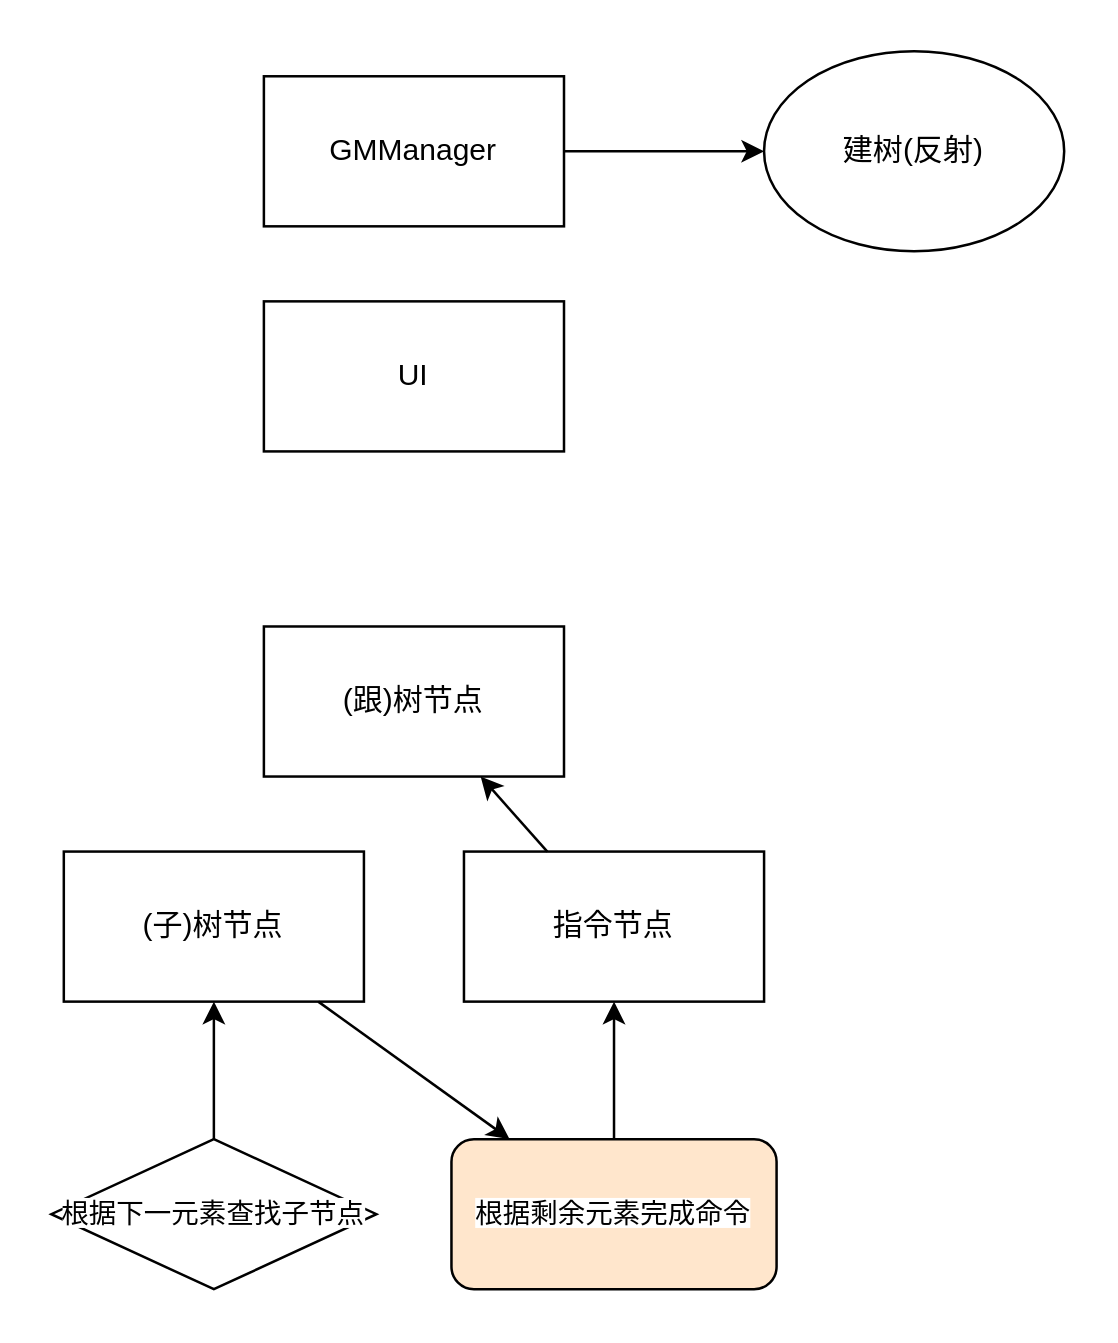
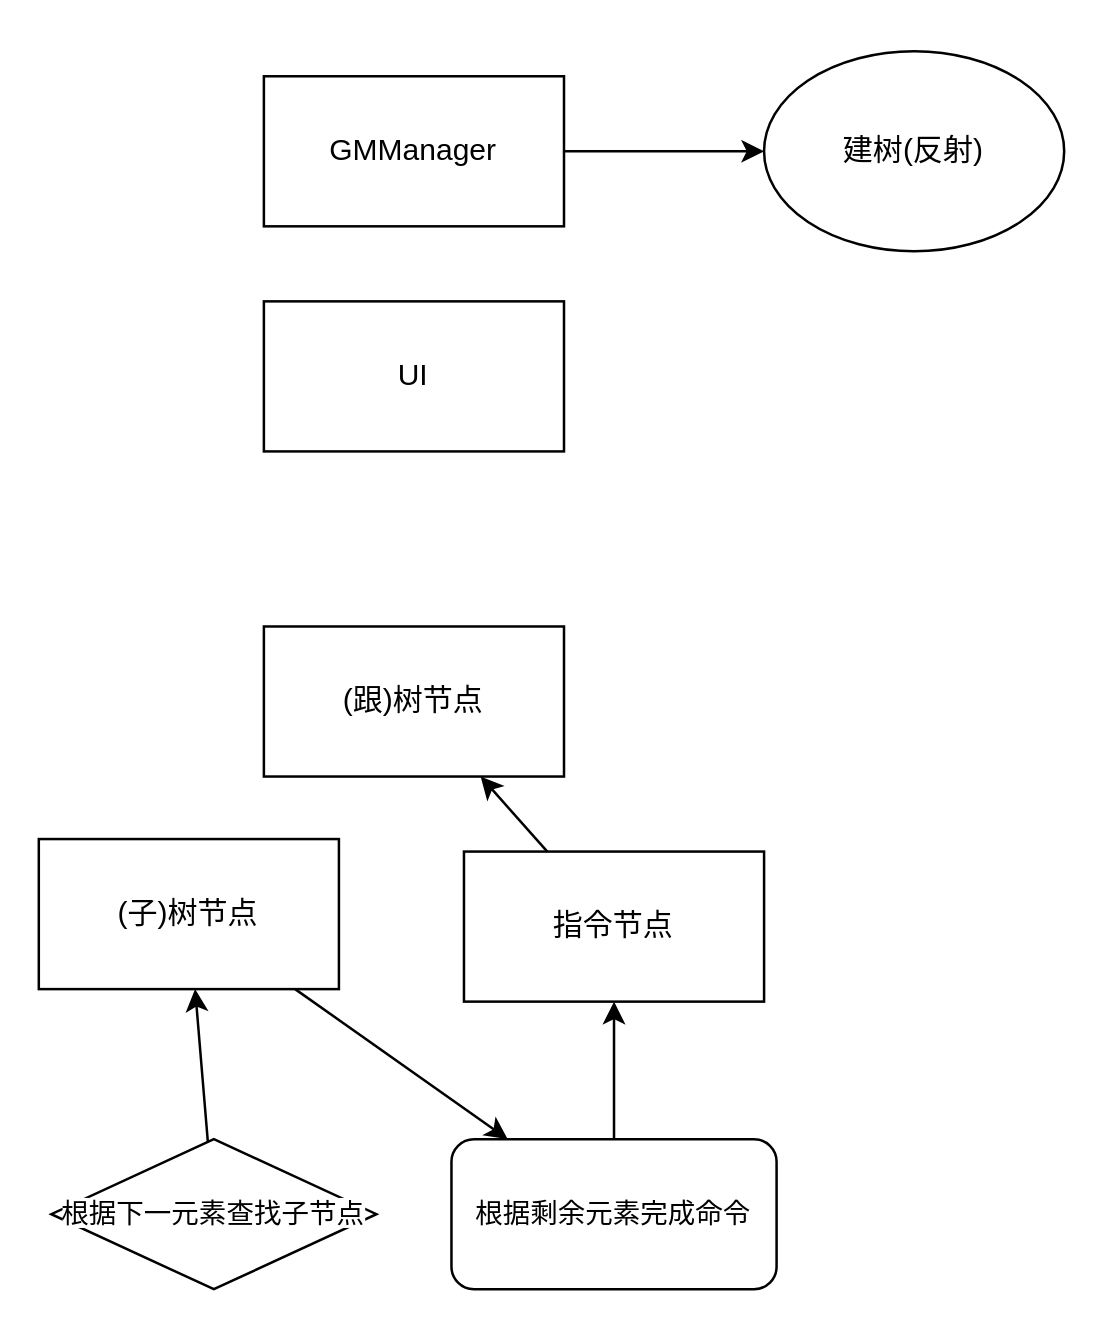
node "(子)树节点": moved (214, 926) -> (189, 914)
node "根据剩余元素完成命令": fillcolor #ffe6cc -> #ffffff
